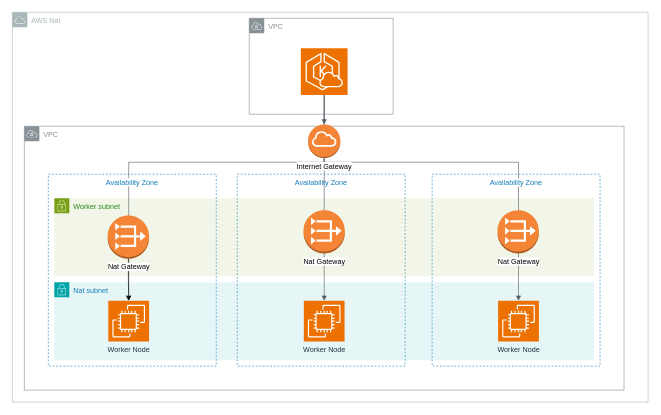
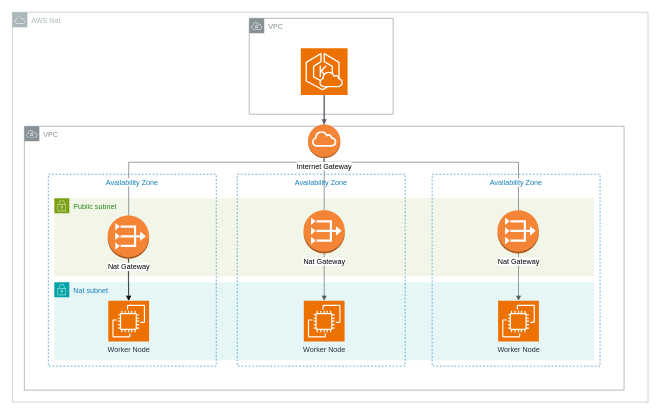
node "Worker subnet": label "Worker subnet" -> "Public subnet"
